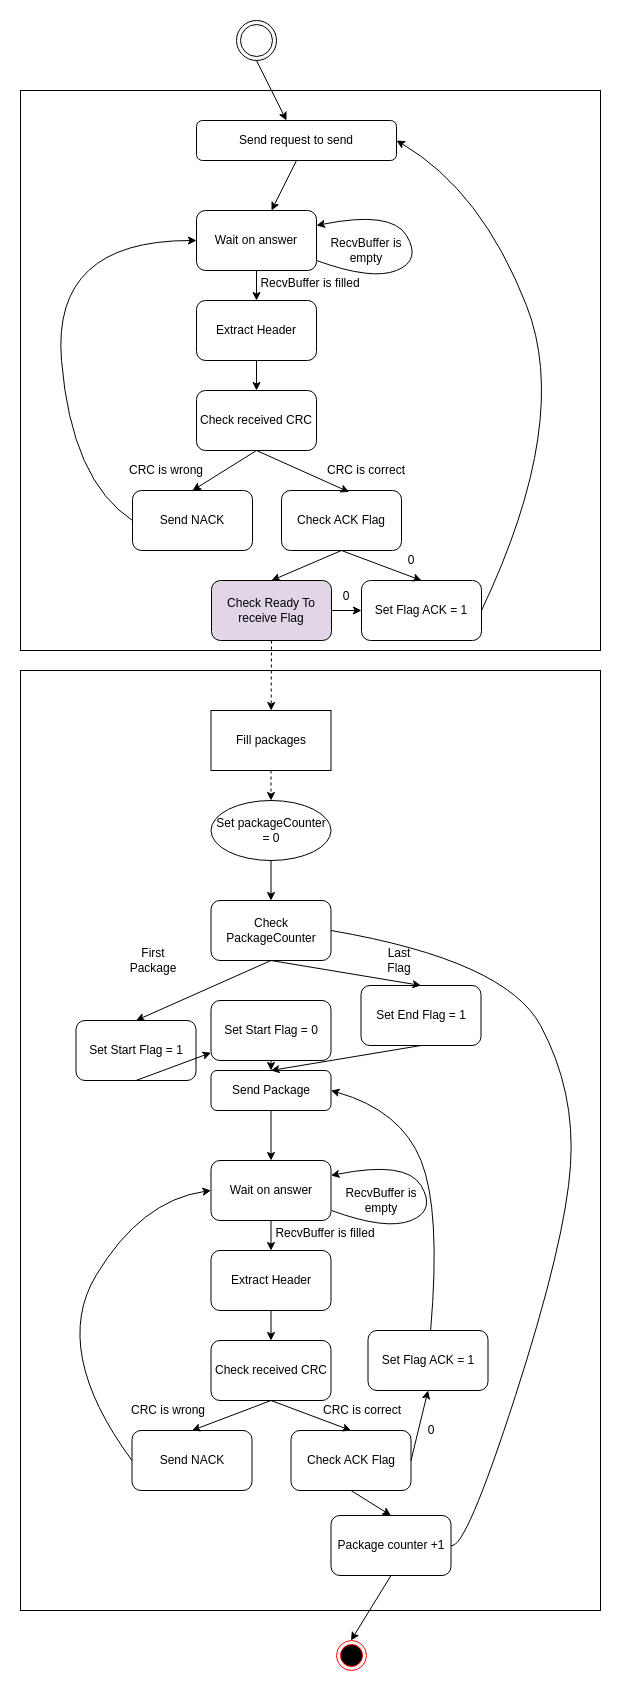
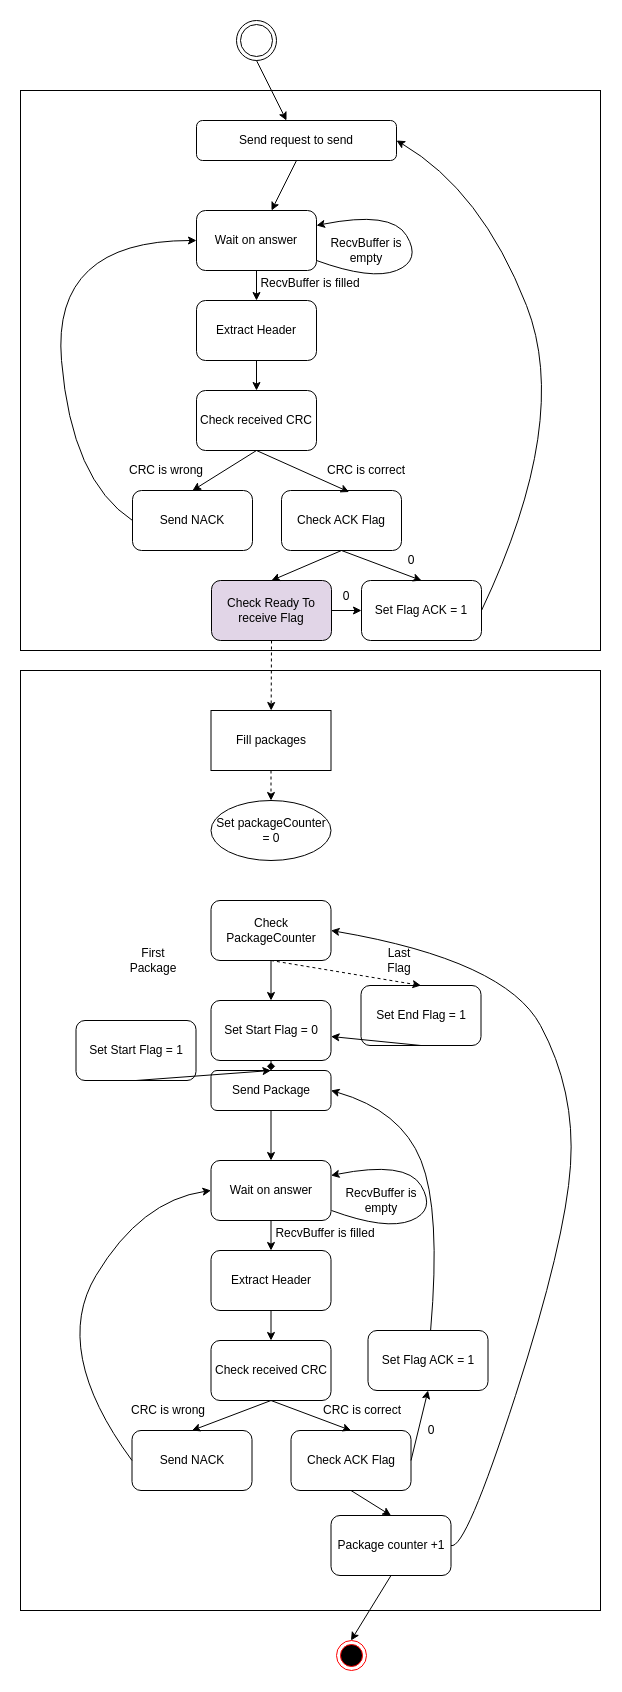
edge "Set packageCounter = 0" -> "Check PackageCounter": removed
edge "Check PackageCounter" -- "Package counter +1": arrowhead none -> classic
edge "Check PackageCounter" -> "Set End Flag = 1": style solid -> dashed
edge "Check PackageCounter" -> "Set Start Flag = 0": added
edge "Check PackageCounter" -> "Set Start Flag = 1": removed
edge "Set End Flag = 1" -> "Send Package": now "Set End Flag = 1" -> "Set Start Flag = 0"
edge "Set Start Flag = 0" -> "Send Package": arrowhead classic -> diamond
edge "Set Start Flag = 1" -> "Set Start Flag = 0": now "Set Start Flag = 1" -> "Send Package"
